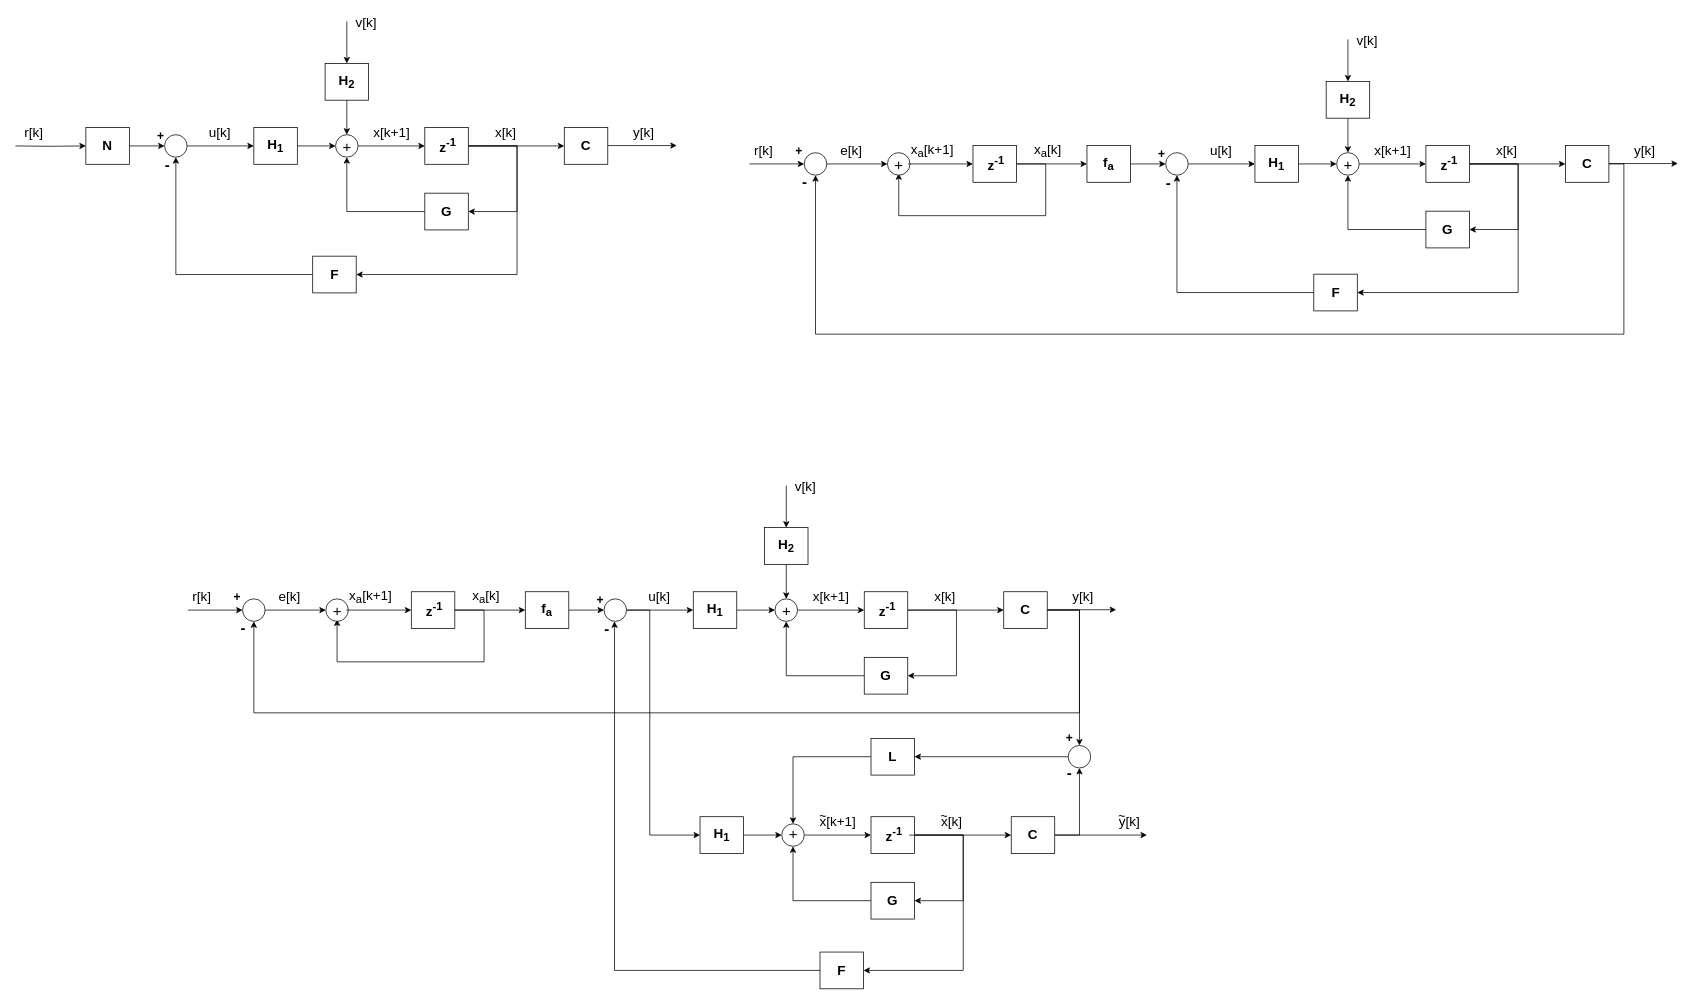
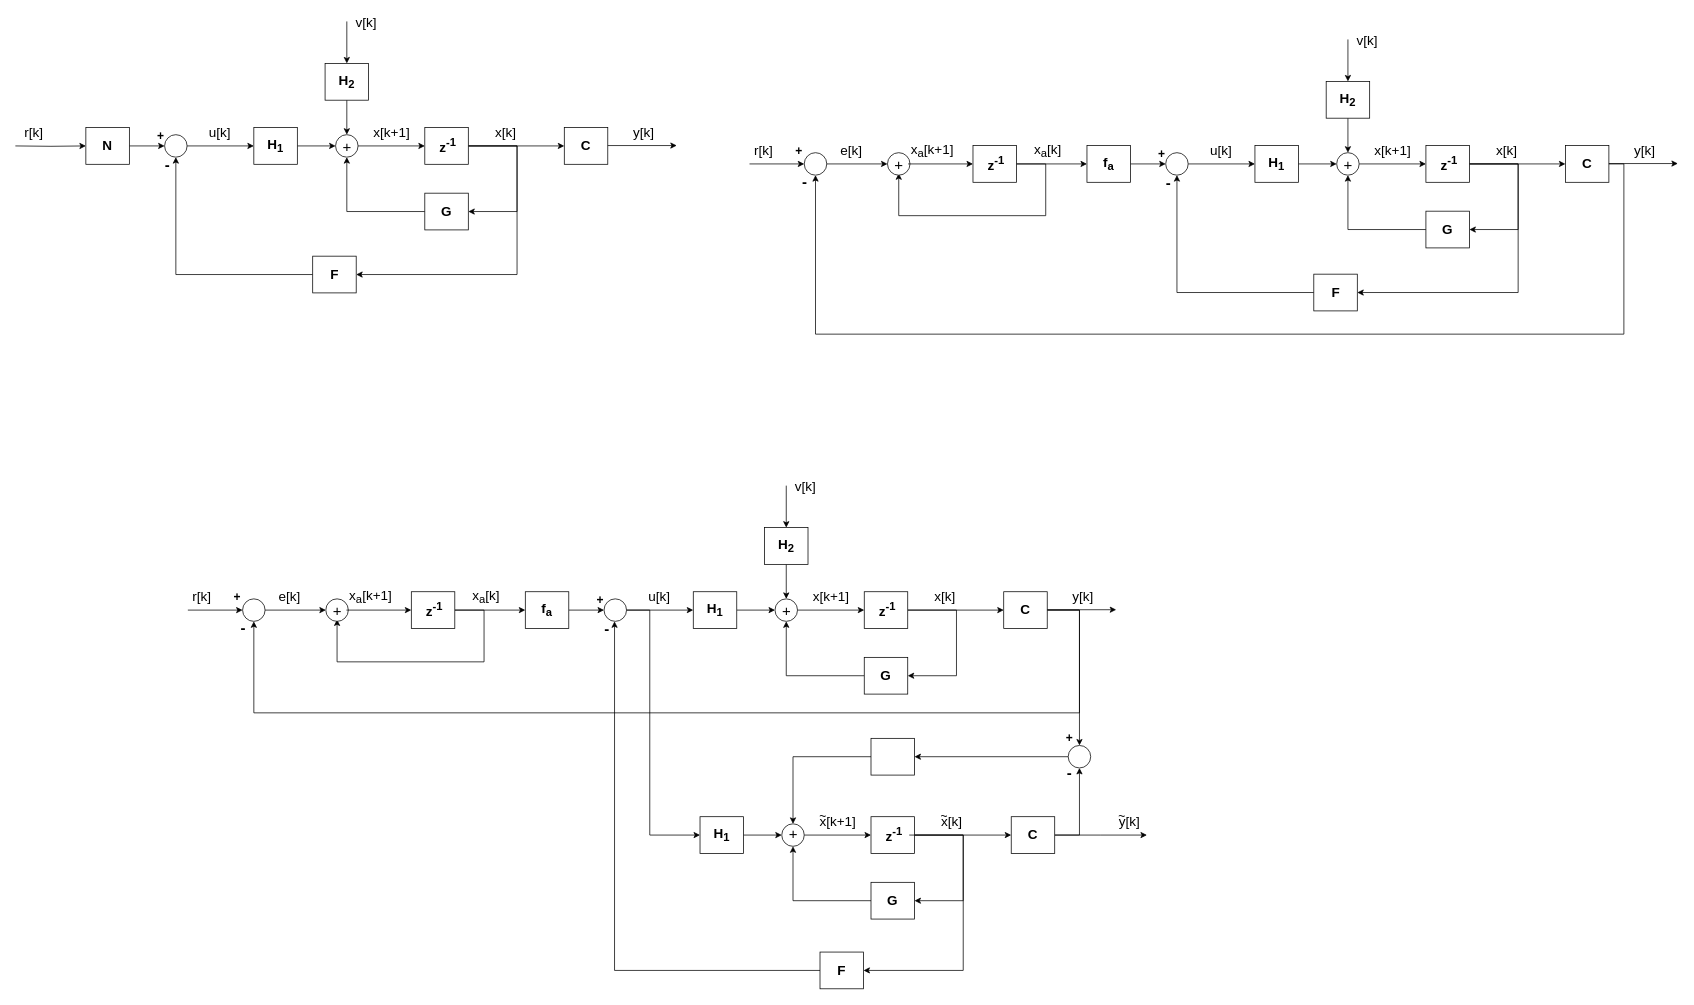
node "L": removed
